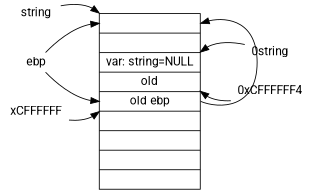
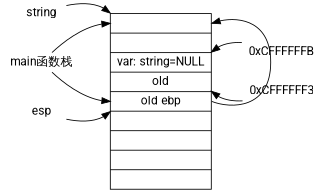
node "0string": label "0string" -> "0xCFFFFFFB"
node "ebp": label "ebp" -> "main函数栈"
node "0xCFFFFFF4": label "0xCFFFFFF4" -> "0xCFFFFFF3"
node "xCFFFFFF": label "xCFFFFFF" -> "esp"
